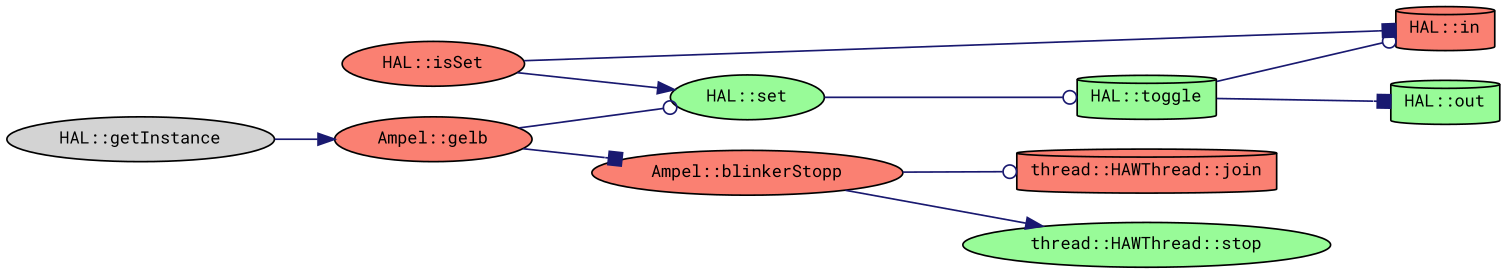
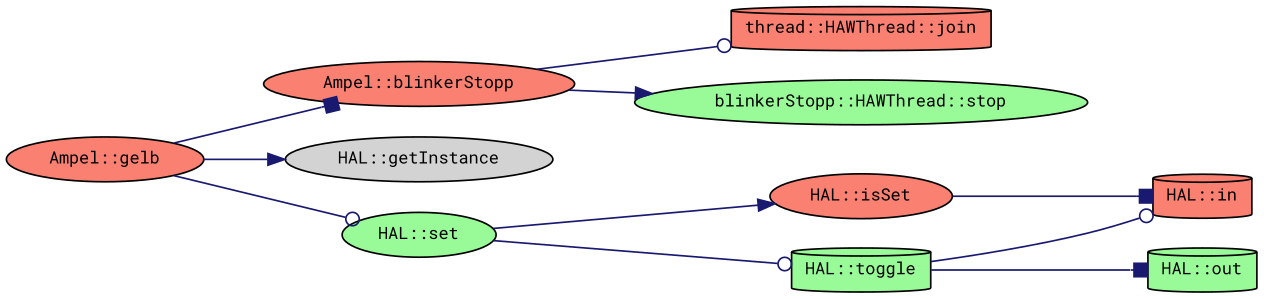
edge "HAL::isSet" -> "HAL::set": reversed
edge "HAL::getInstance" -> "Ampel::gelb": reversed
node "thread::HAWThread::stop": label "thread::HAWThread::stop" -> "blinkerStopp::HAWThread::stop"
